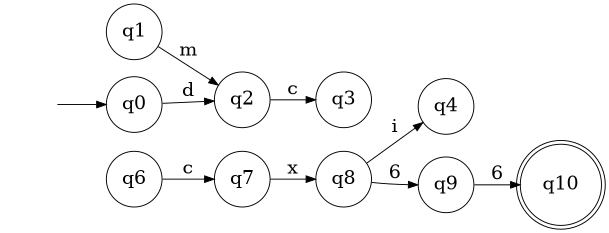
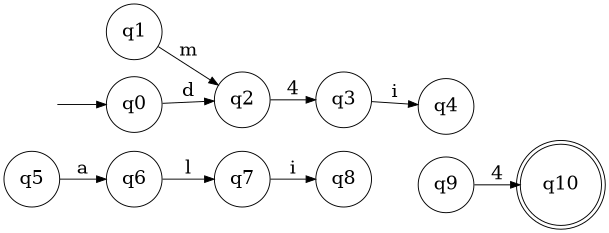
edge "q2" -> "q3": label "c" -> "4"
edge "q8" -> "q4": now "q3" -> "q4"
edge "q6" -> "q7": label "c" -> "l"
edge "q7" -> "q8": label "x" -> "i"
edge "q9" -> "q10": label "6" -> "4"
node "q5": added
edge "q8" -> "q9": removed, label "6"
